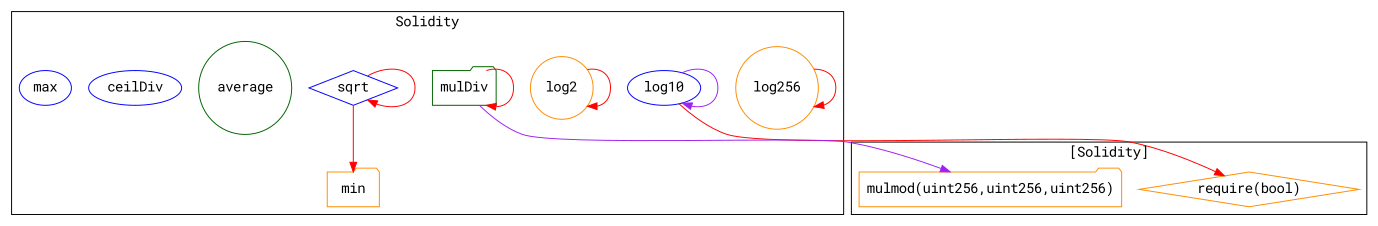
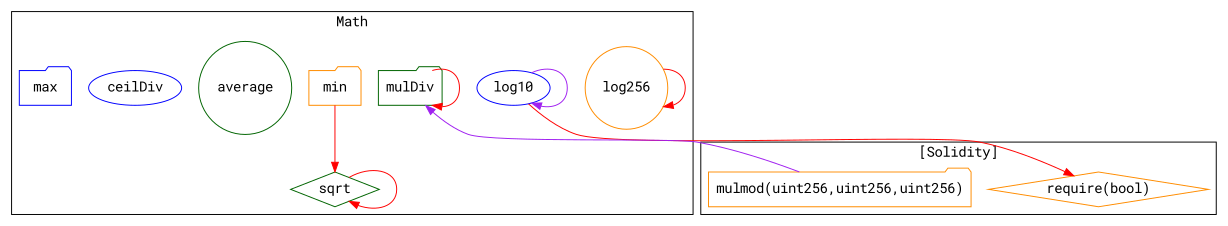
cluster "Solidity": label "Solidity" -> "Math"
node "max": shape ellipse -> folder
node "sqrt": color blue -> darkgreen
node "log2": removed
edge "sqrt" -> "min": reversed
edge "mulDiv" -> "mulmod(uint256,uint256,uint256)": reversed
